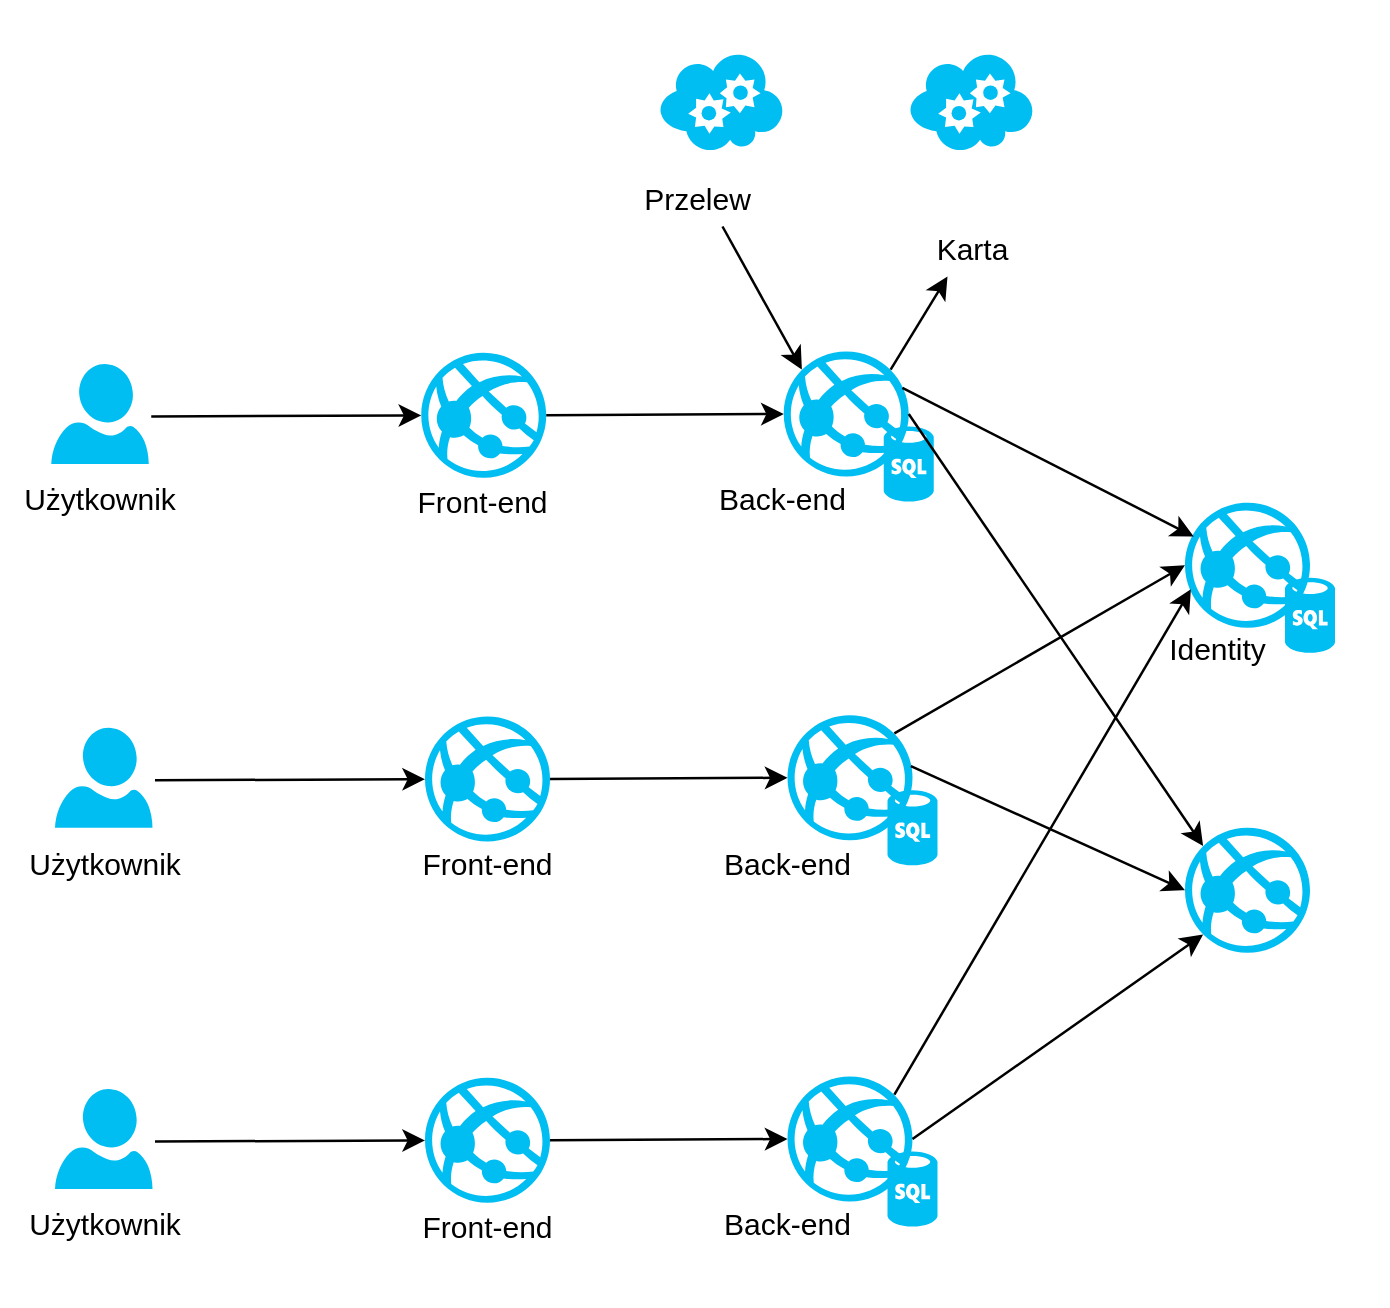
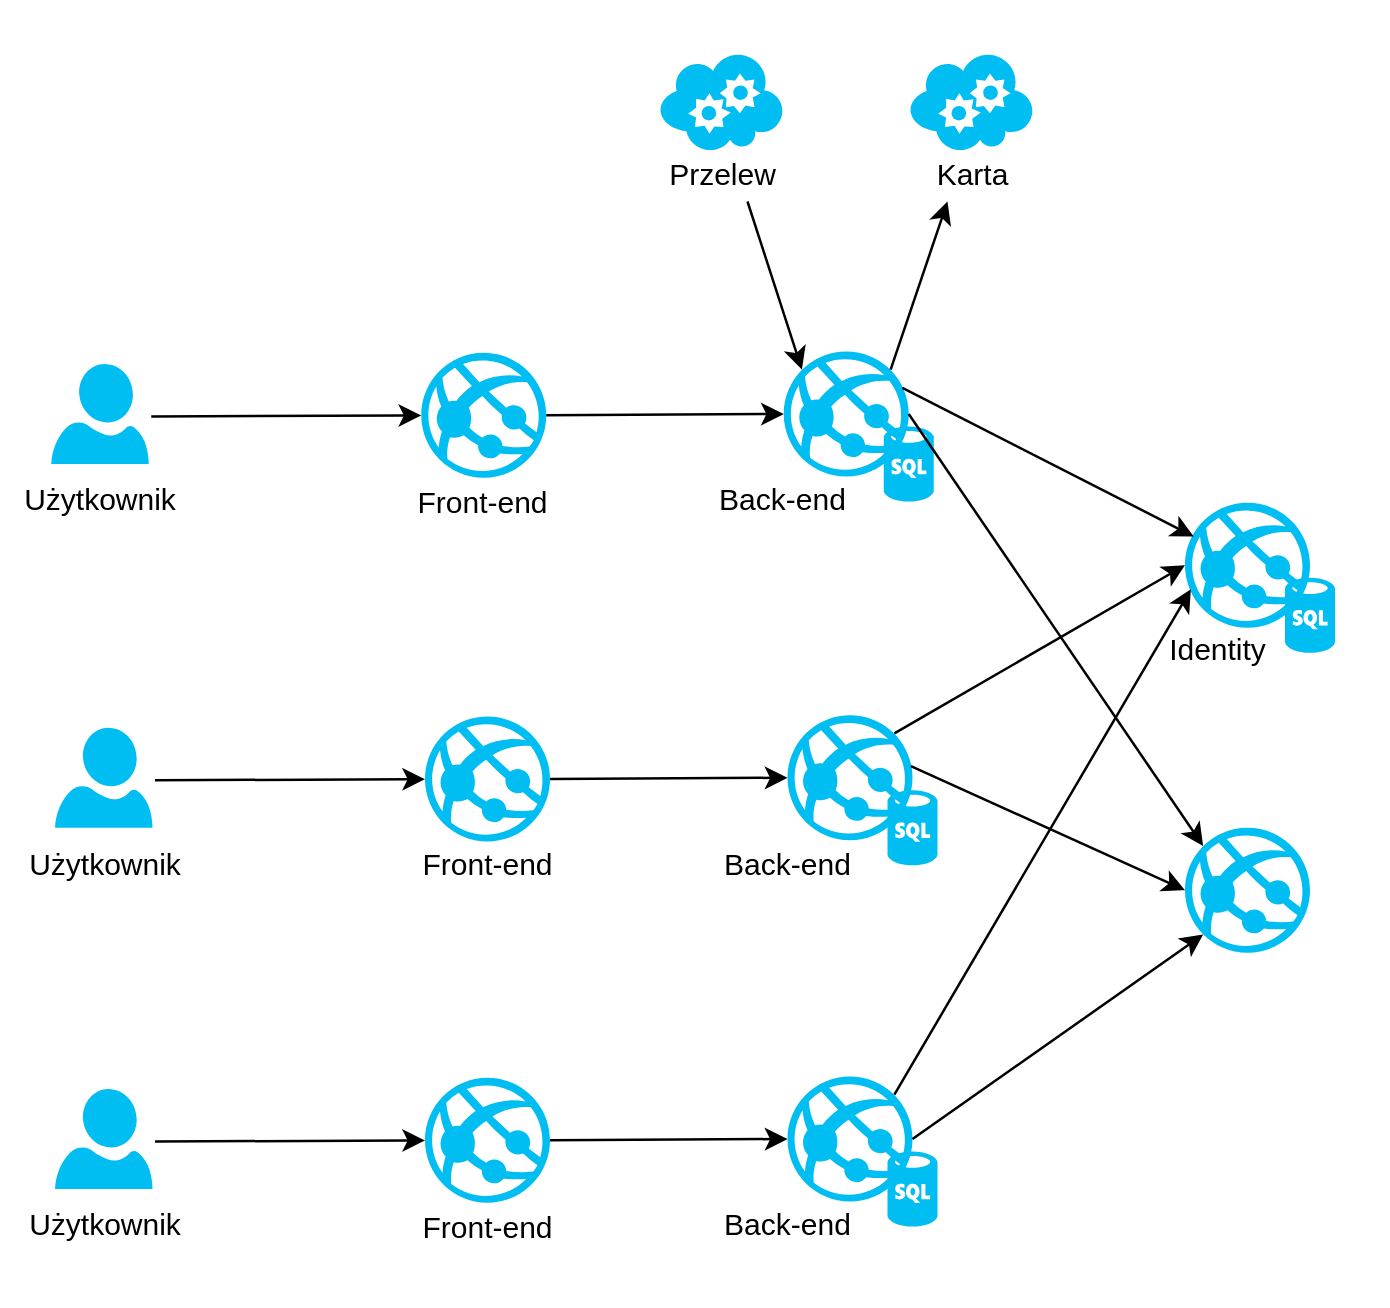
node "Przelew": moved (698, 201) -> (723, 176)
node "Karta": moved (973, 251) -> (973, 176)
